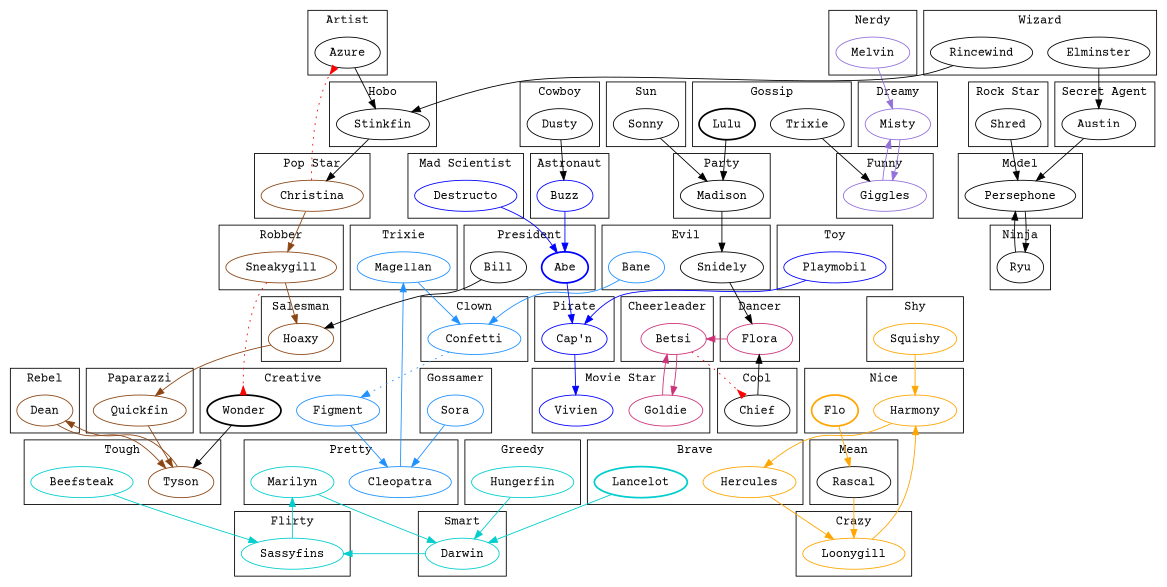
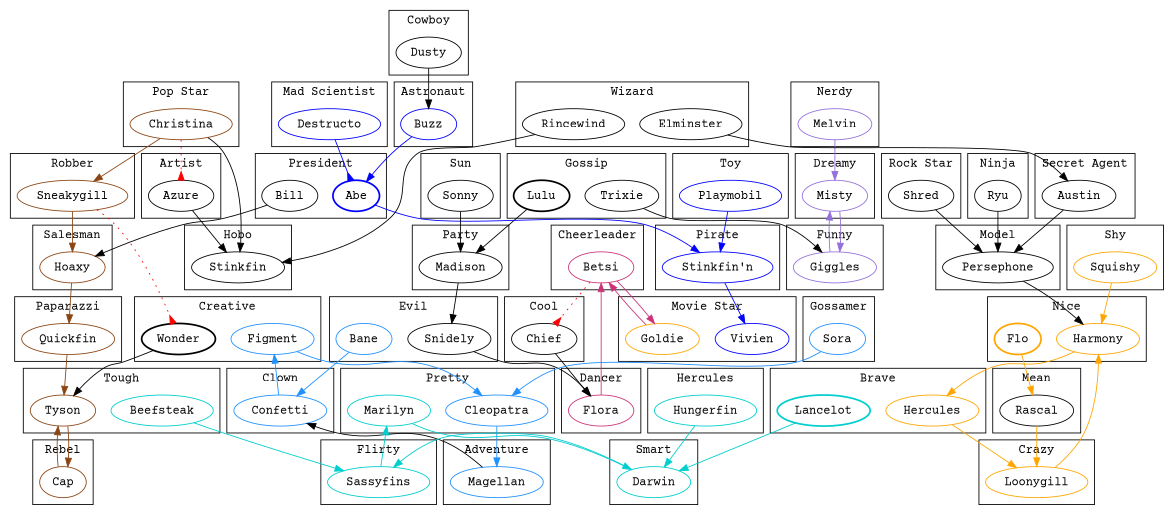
edge "Stinkfin" -> "Christina": reversed
edge "Destructo" -> "Abe": arrowhead normal -> inv
edge "Persephone" -> "Ryu": now "Persephone" -> "Harmony"
cluster "Trixie": label "Trixie" -> "Adventure"
edge "Magellan" -> "Confetti": color dodgerblue -> black
node "Cap'n": label "Cap'n" -> "Stinkfin'n"
edge "Confetti" -> "Figment": style dotted -> solid
node "Dean": label "Dean" -> "Cap"
node "Goldie": color violetred3 -> orange
cluster "Greedy": label "Greedy" -> "Hercules"
